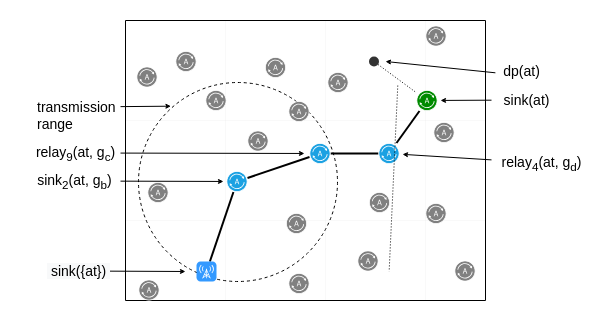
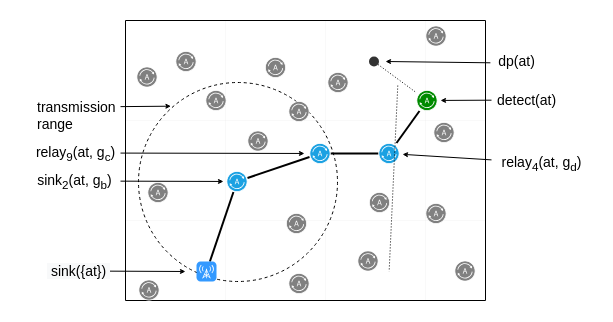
node "dp(at)": moved (522, 71) -> (517, 61)
node "sink(at)": label "sink(at)" -> "detect(at)"
